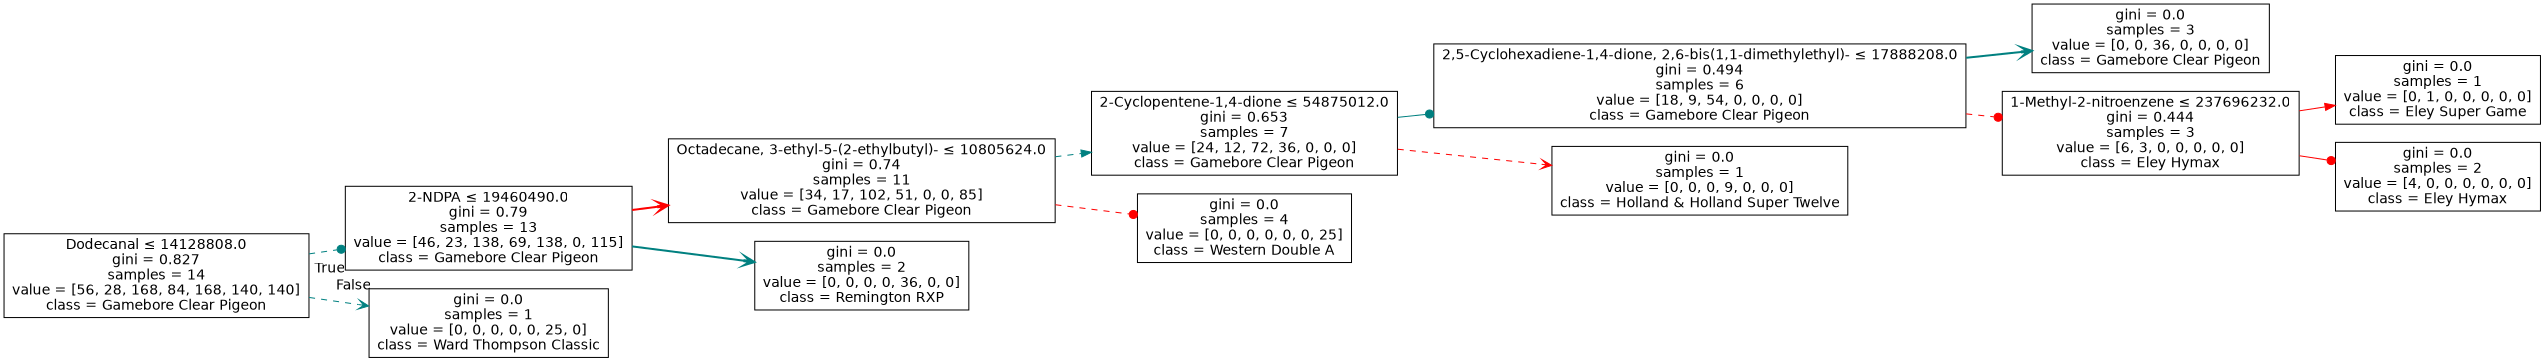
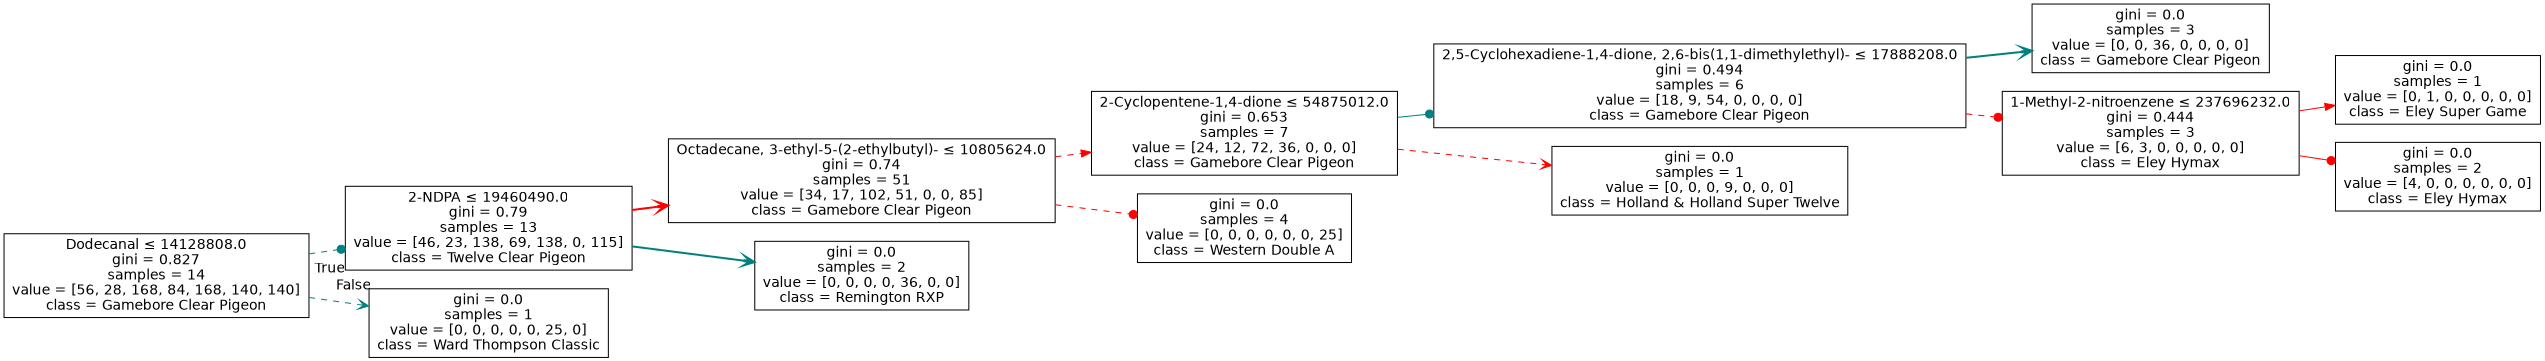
edge "Octadecane, 3-ethyl-5-(2-ethylbutyl)- ≤ 10805624.0" -> "2-Cyclopentene-1,4-dione ≤ 54875012.0": color teal -> red
node "Octadecane, 3-ethyl-5-(2-ethylbutyl)- ≤ 10805624.0": text "samples = 11" -> "samples = 51"
node "2-NDPA ≤ 19460490.0": text "class = Gamebore Clear Pigeon" -> "class = Twelve Clear Pigeon"
